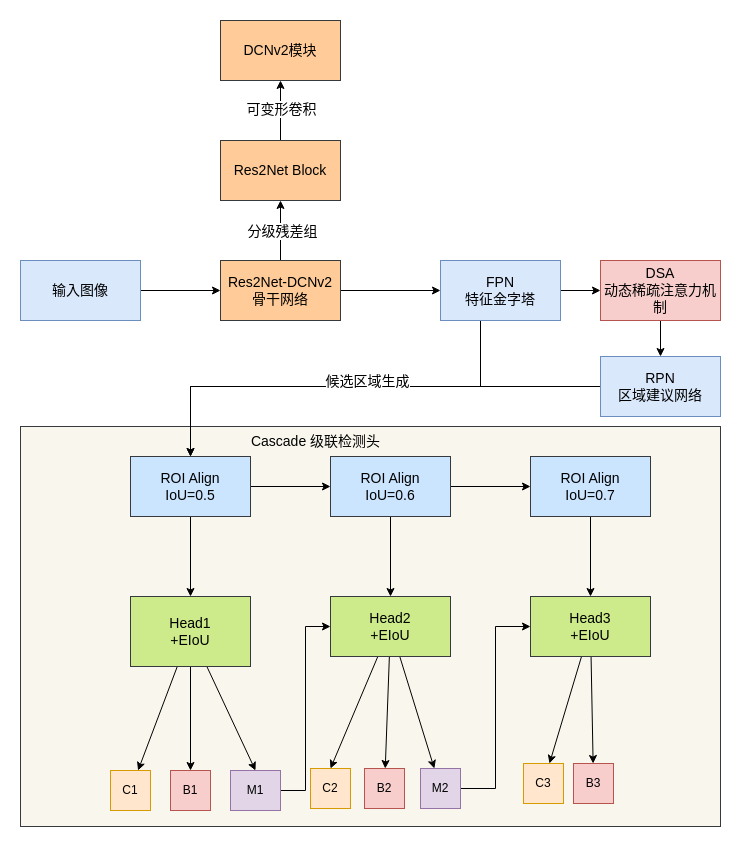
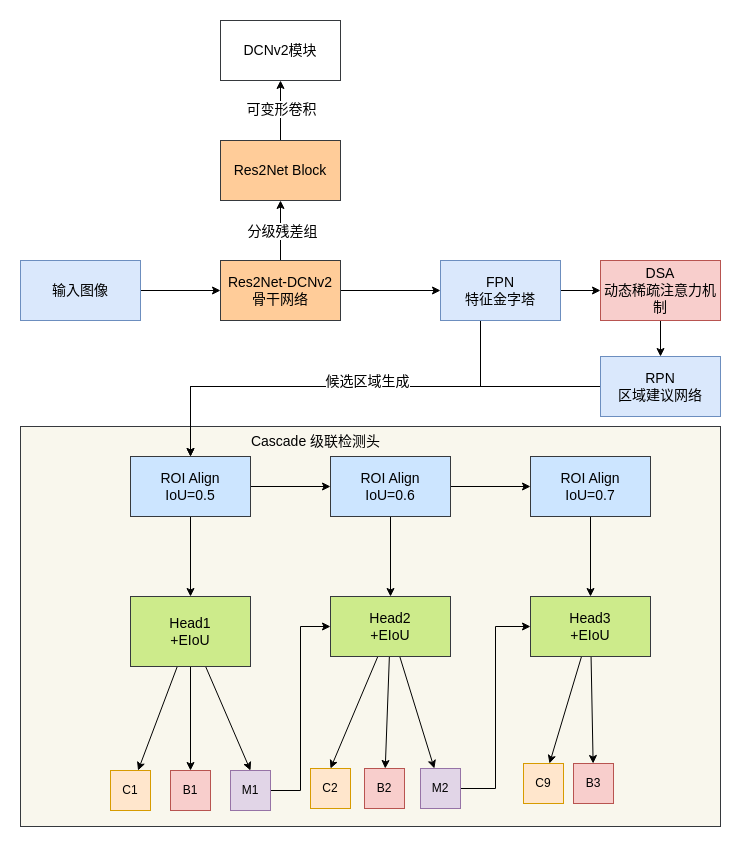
node "DCNv2模块": fillcolor #ffcc99 -> #ffffff
node "C3": label "C3" -> "C9"
node "M1": size 50x40 -> 40x40
